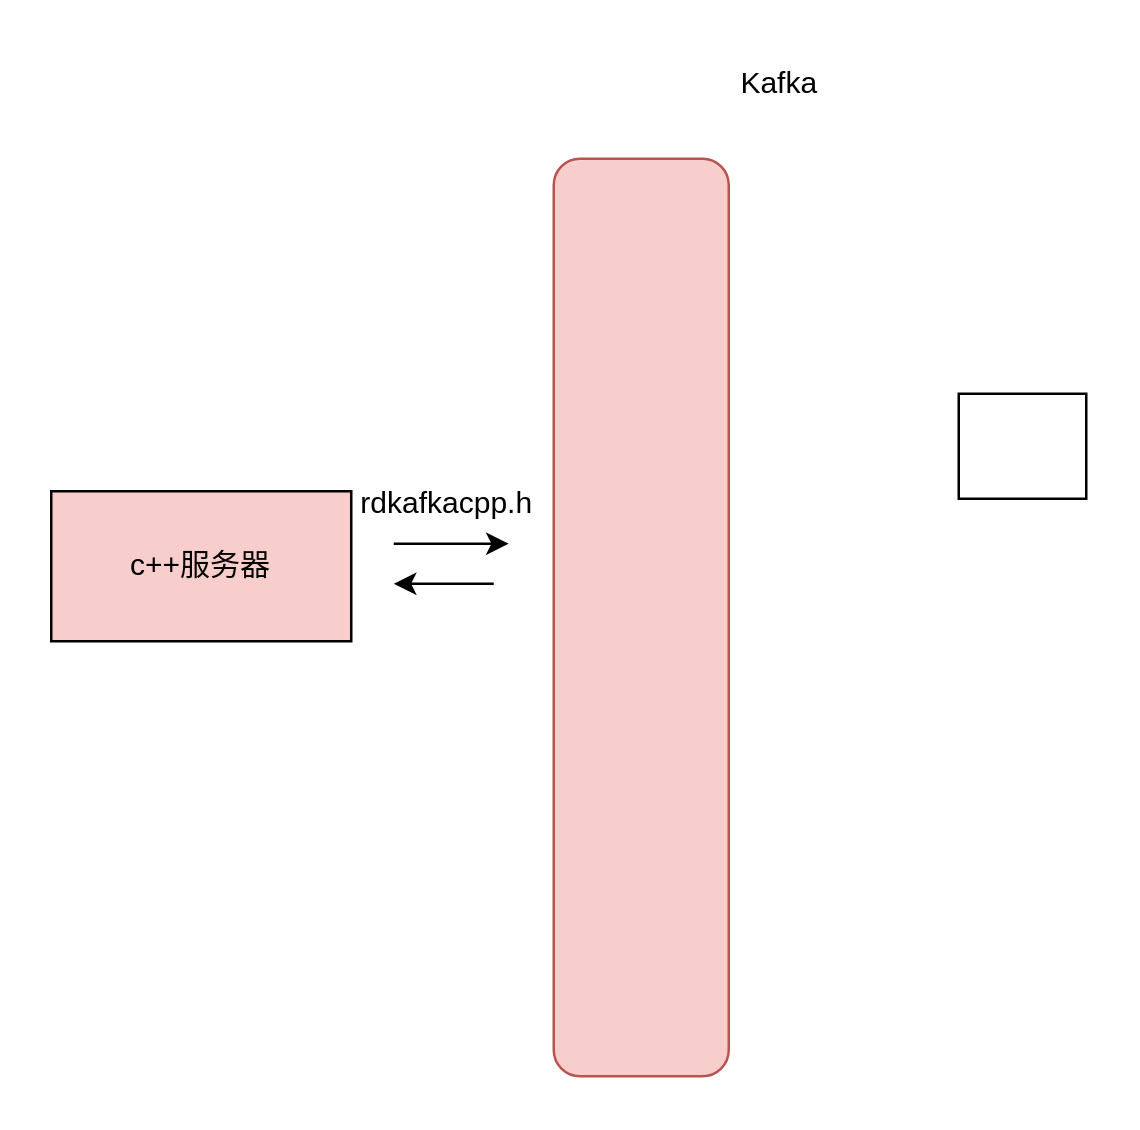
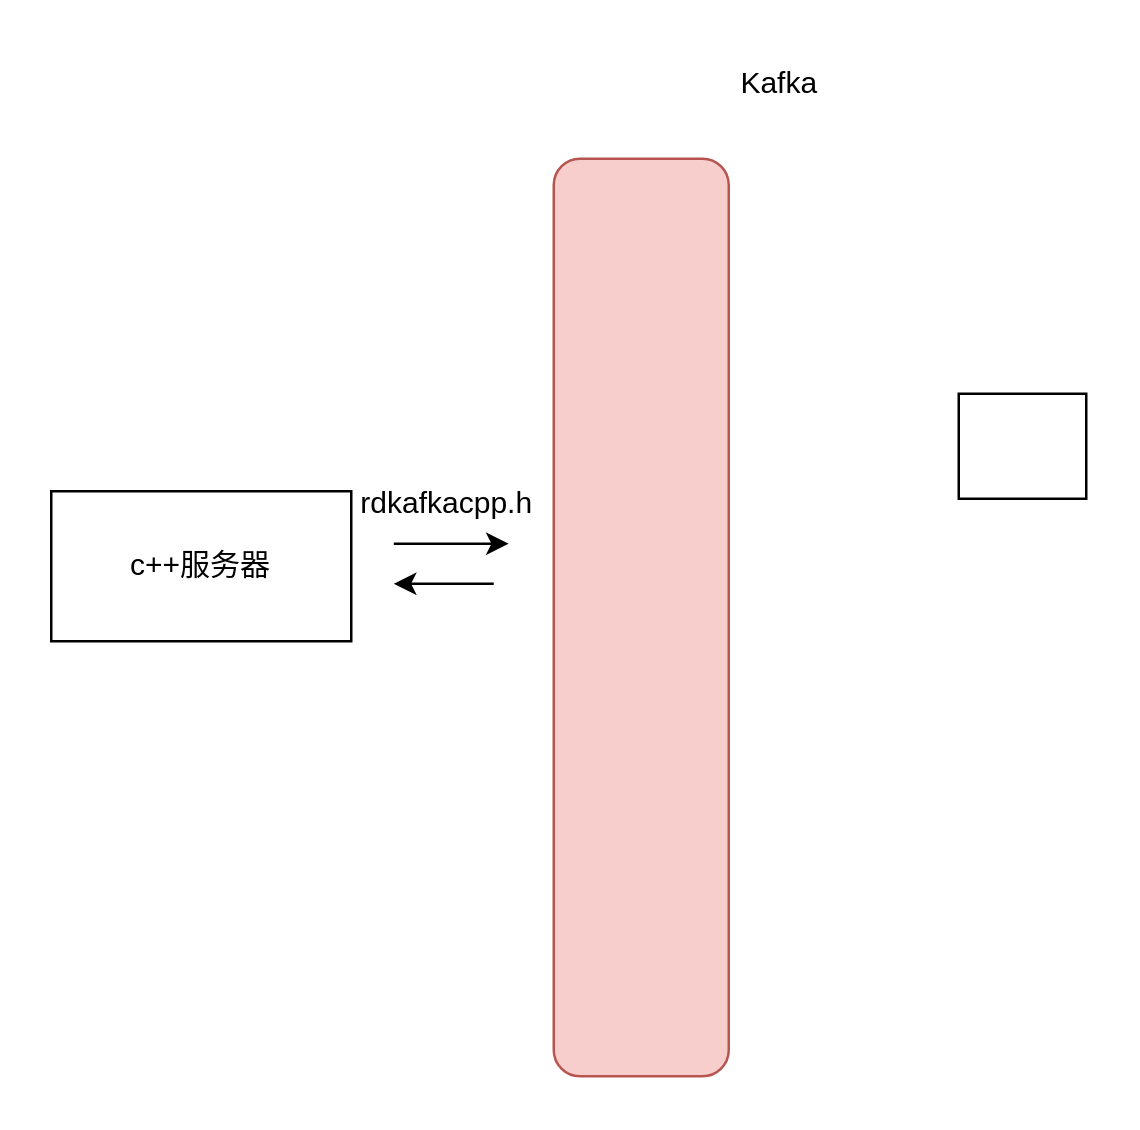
node "c++服务器": fillcolor #f8cecc -> #ffffff
